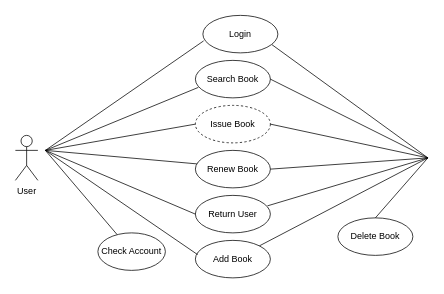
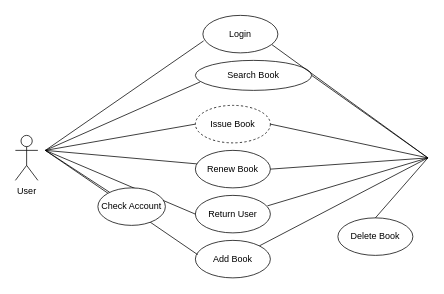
node "Search Book": size 75x38 -> 116x30
node "Check Account": moved (132, 252) -> (132, 207)
